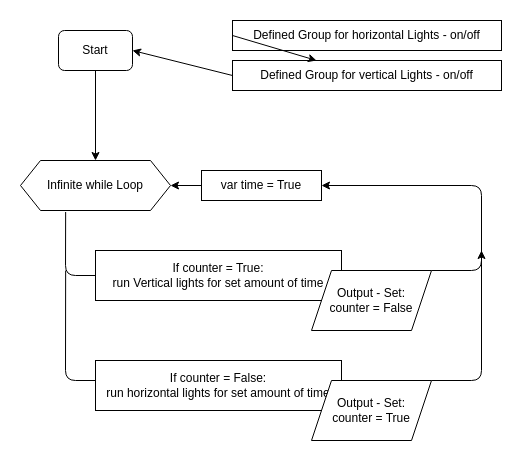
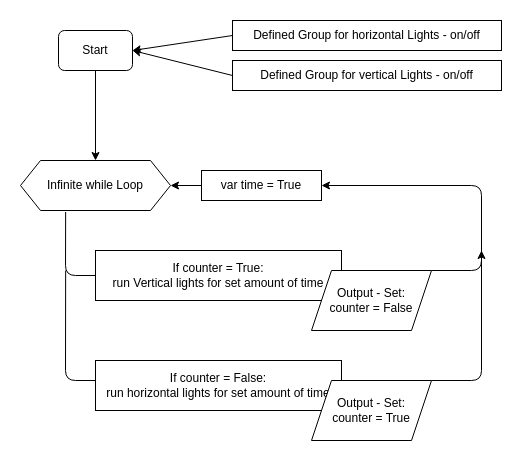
edge "Defined Group for horizontal Lights - on/off" -> "Defined Group for vertical Lights - on/off": now "Defined Group for horizontal Lights - on/off" -> "Start"
